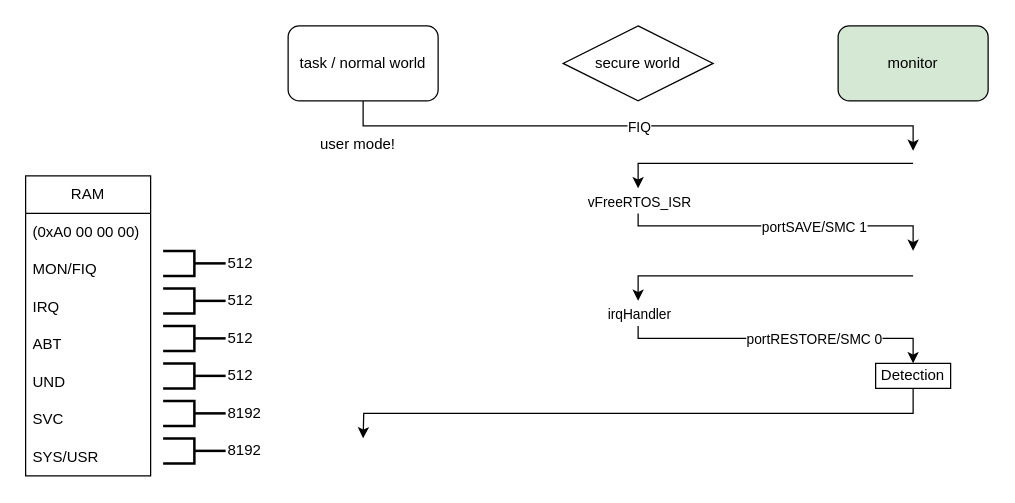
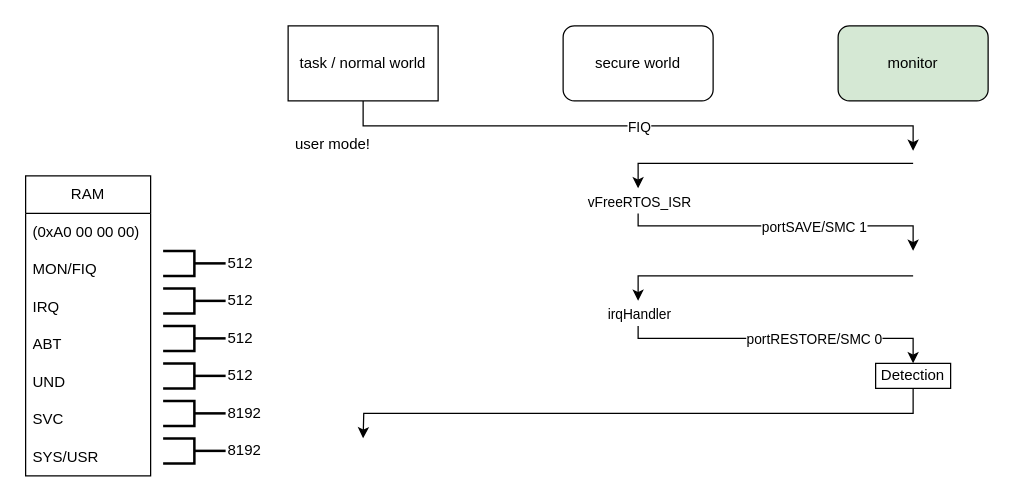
node "task / normal world": shape rounded rectangle -> rectangle
node "secure world": shape diamond -> rounded rectangle
node "user mode!": moved (363, 144) -> (338, 144)
